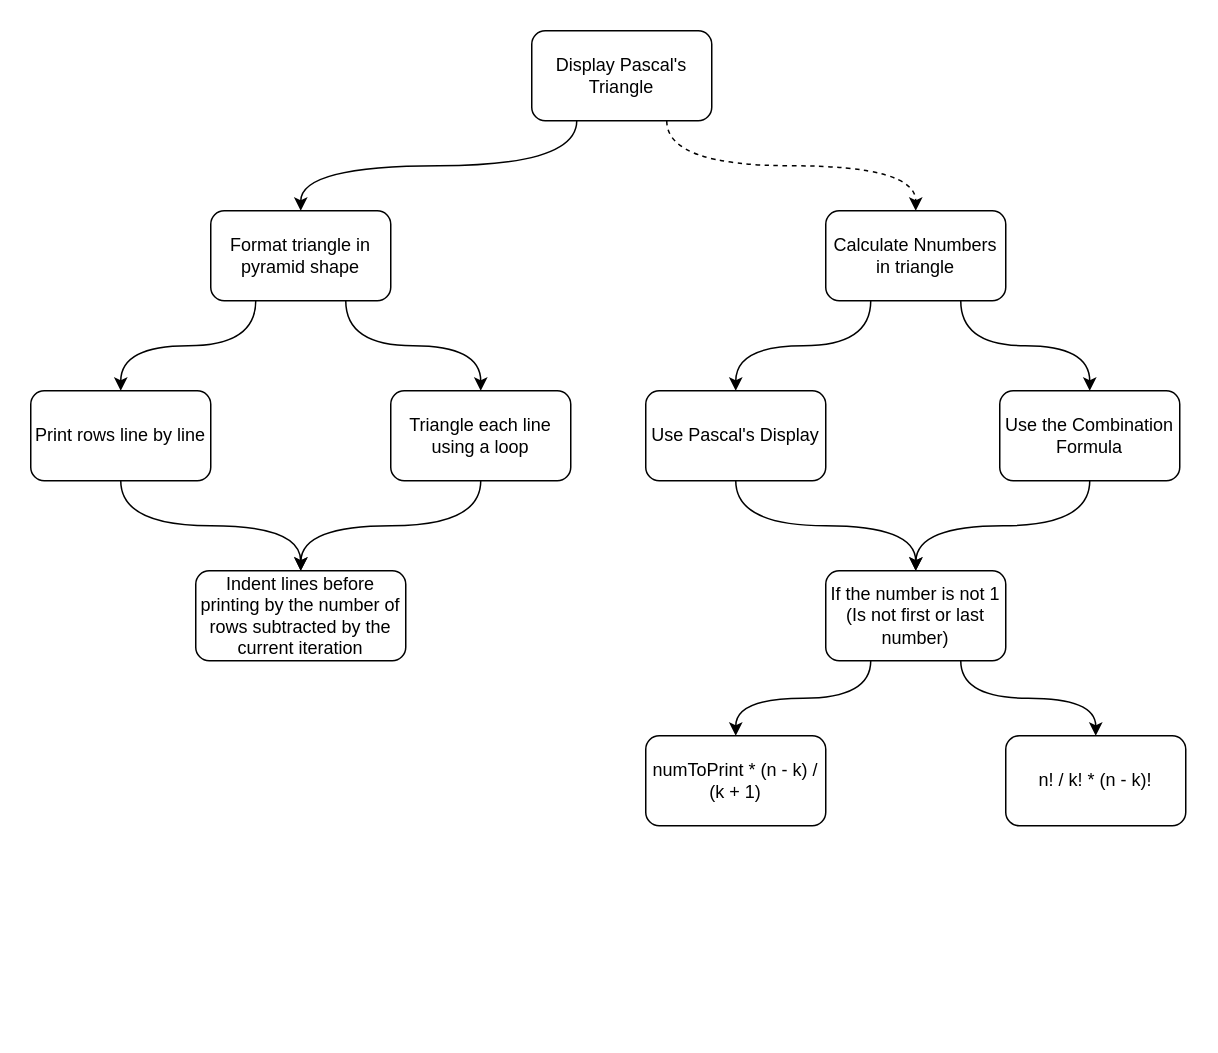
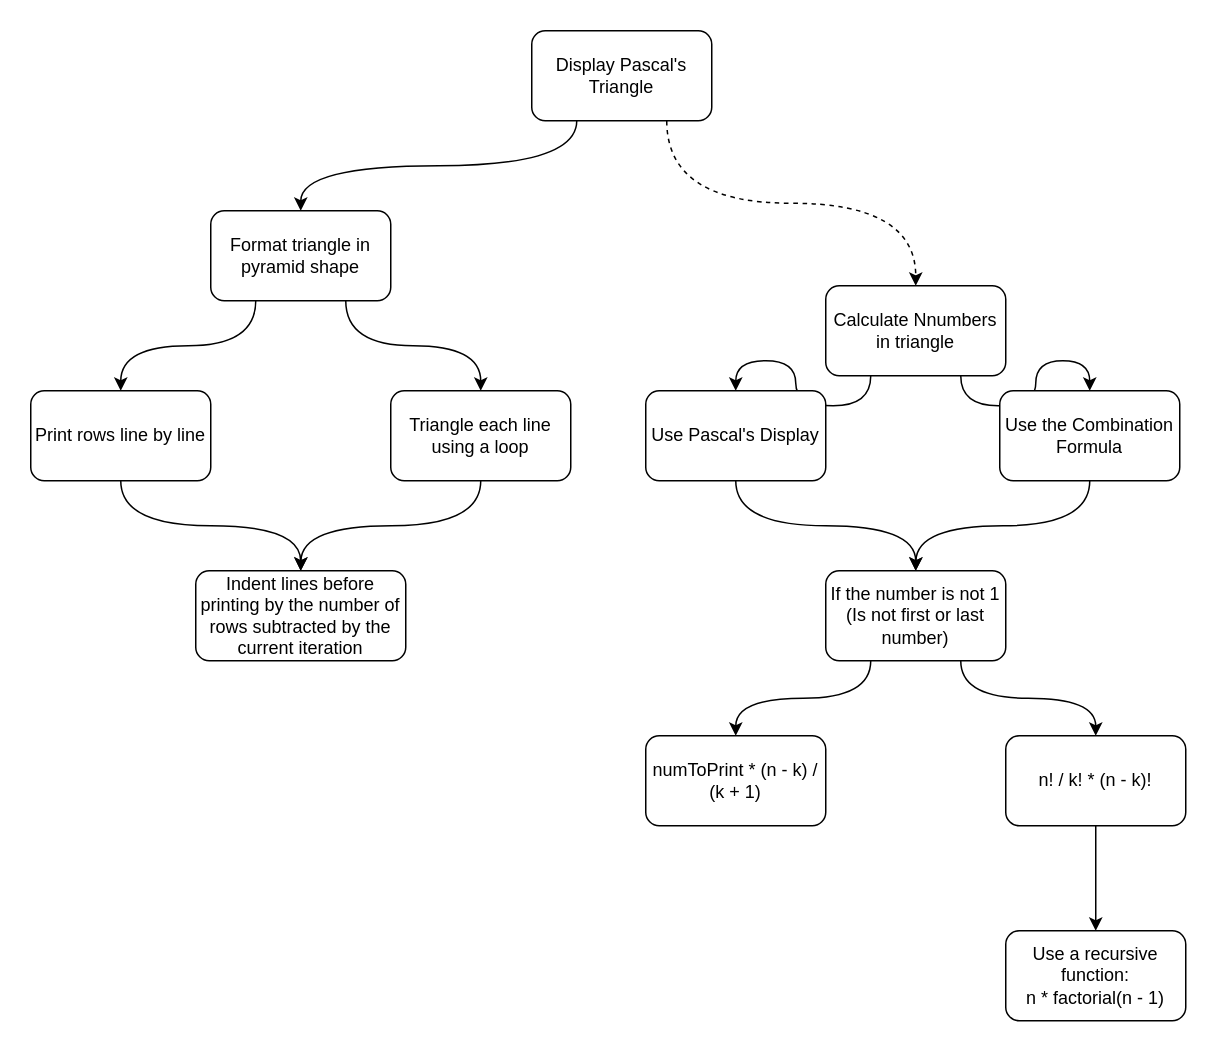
node "Calculate Nnumbers in triangle": moved (916, 256) -> (916, 331)
edge "n! / k! * (n - k)!" -> "Use a recursive function: n * factorial(n - 1)": added
node "Use a recursive function: n * factorial(n - 1)": added
